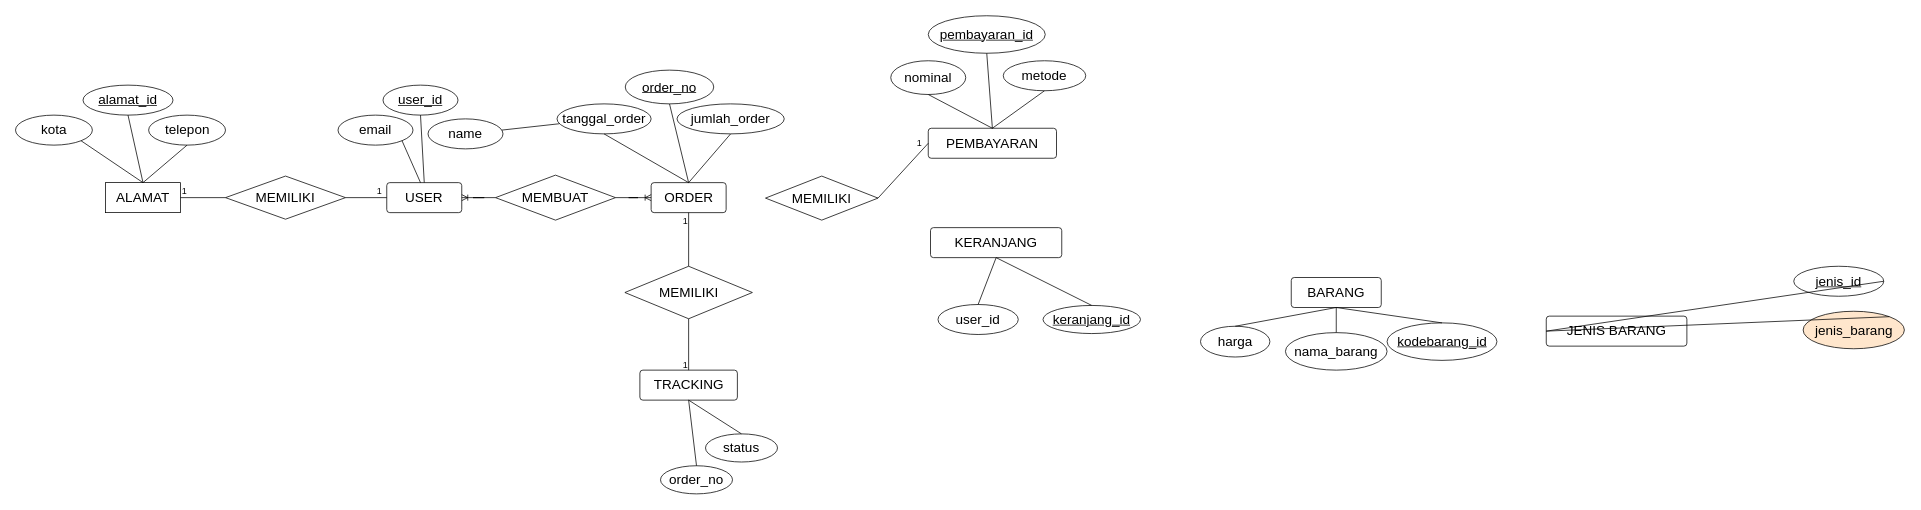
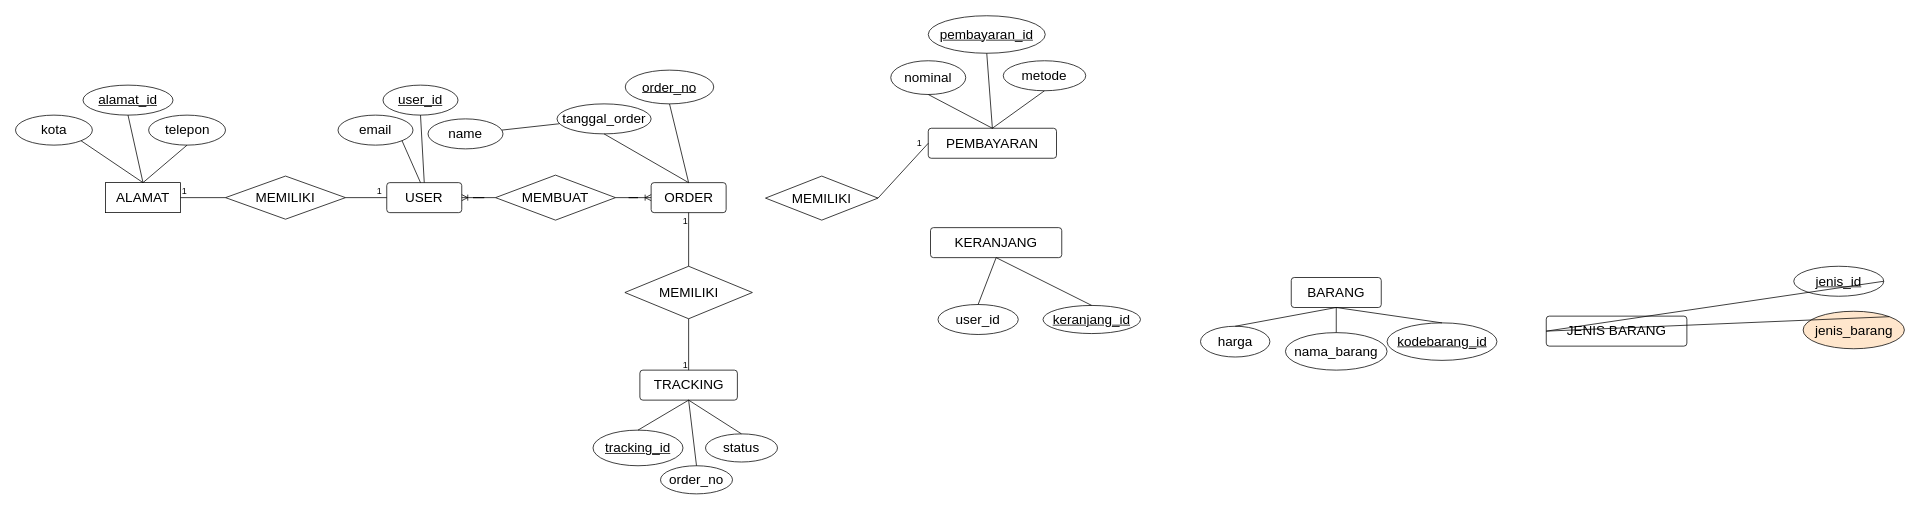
node "jumlah_order": removed
edge "jumlah_order" -- "ORDER": removed
edge "TRACKING" -- "tracking_id": added
node "tracking_id": added
